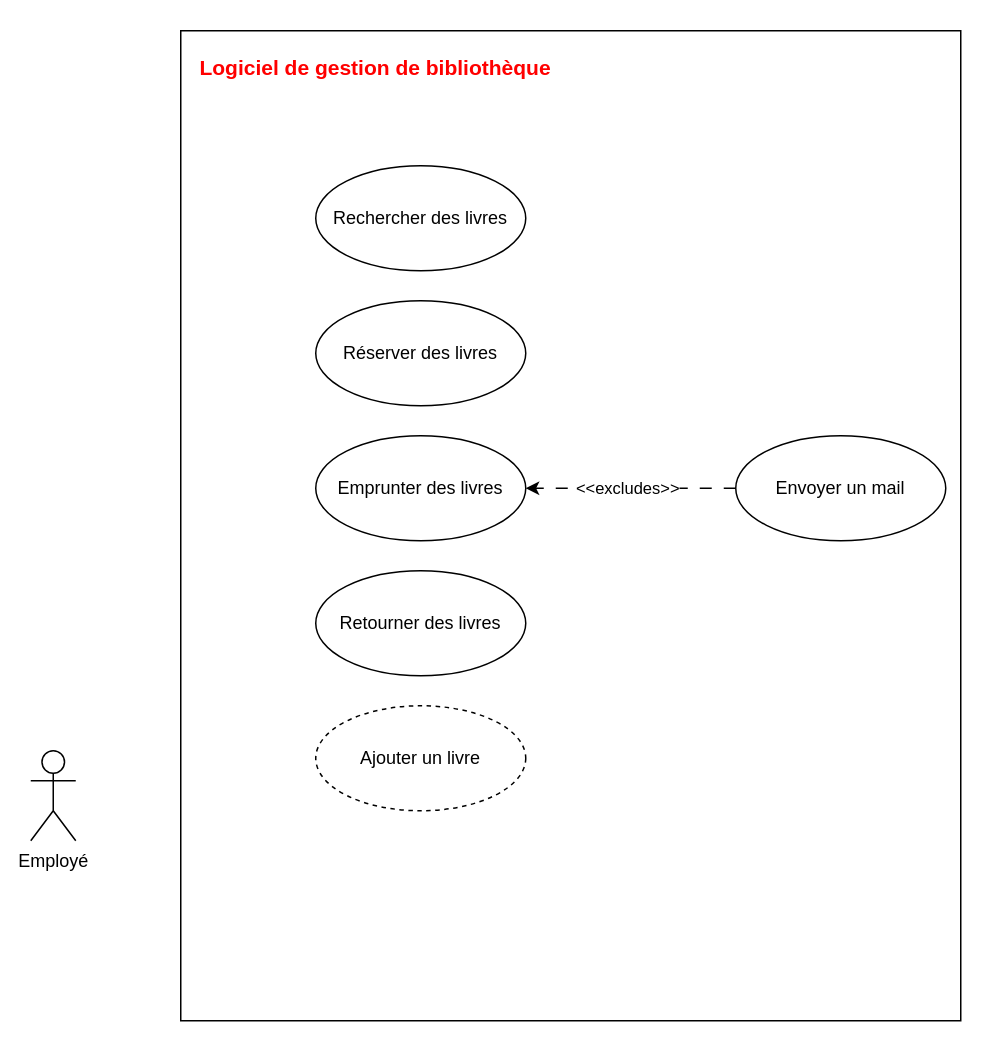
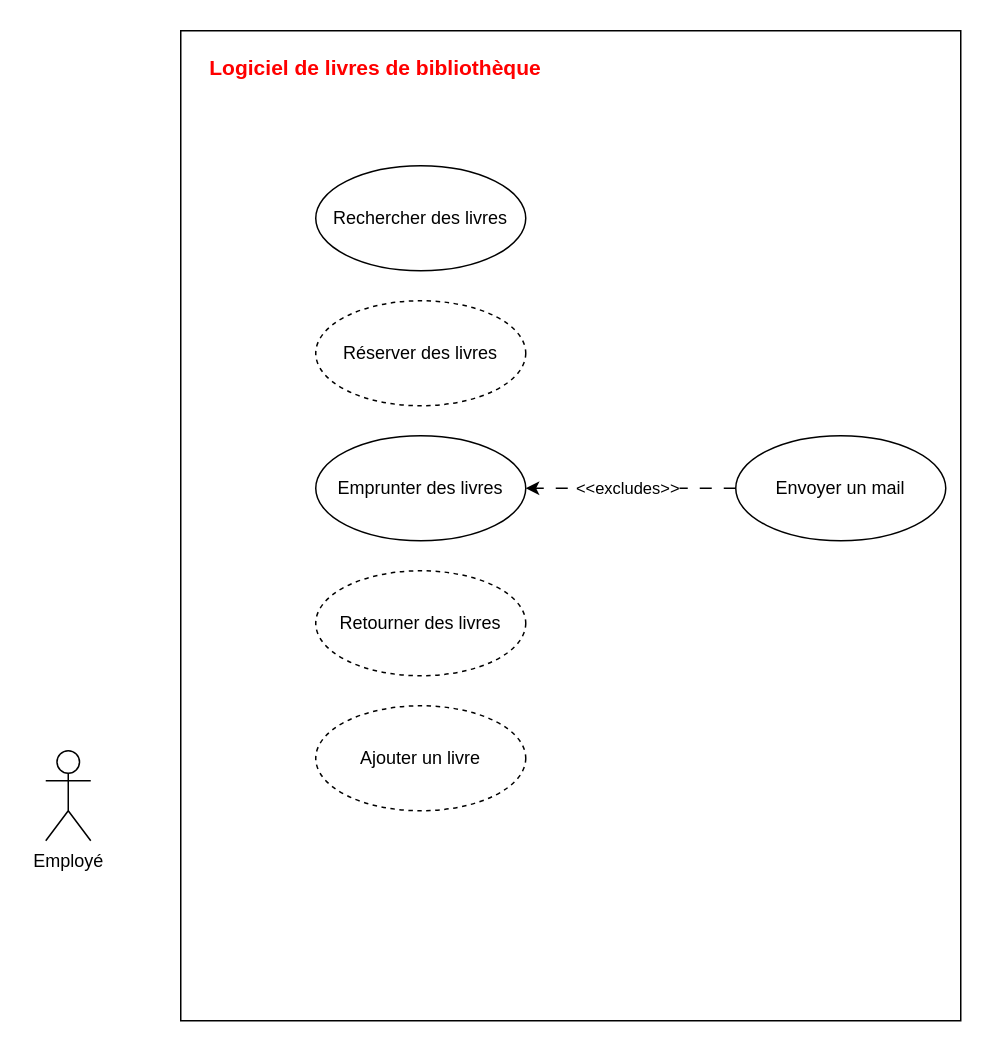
node "Logiciel de gestion de bibliothèque": label "Logiciel de gestion de bibliothèque" -> "Logiciel de livres de bibliothèque"
node "Réserver des livres": style solid -> dashed
node "Retourner des livres": style solid -> dashed
node "Employé": moved (53, 796) -> (68, 796)
